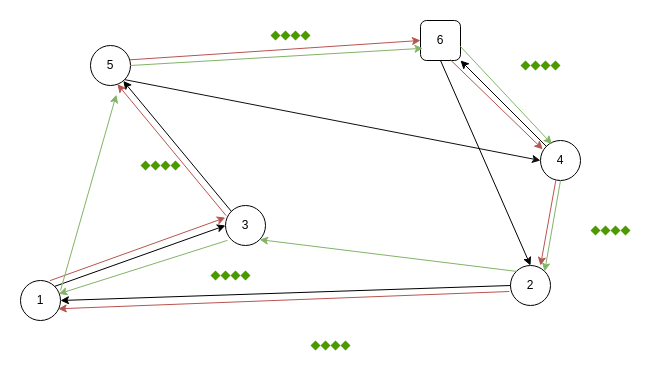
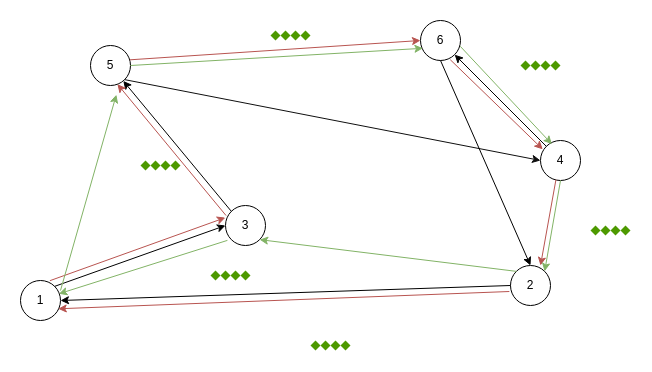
node "6": shape rounded rectangle -> ellipse
